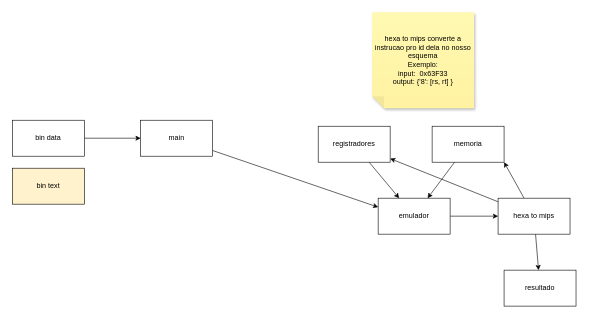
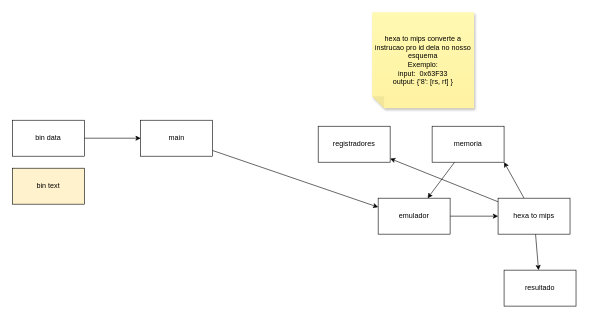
edge "registradores" -> "emulador": removed
